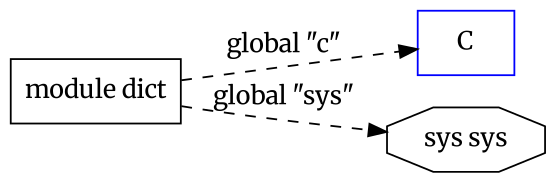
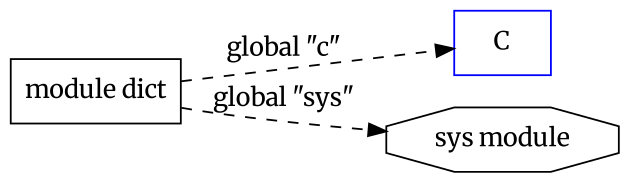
node "sys sys": label "sys sys" -> "sys module"
